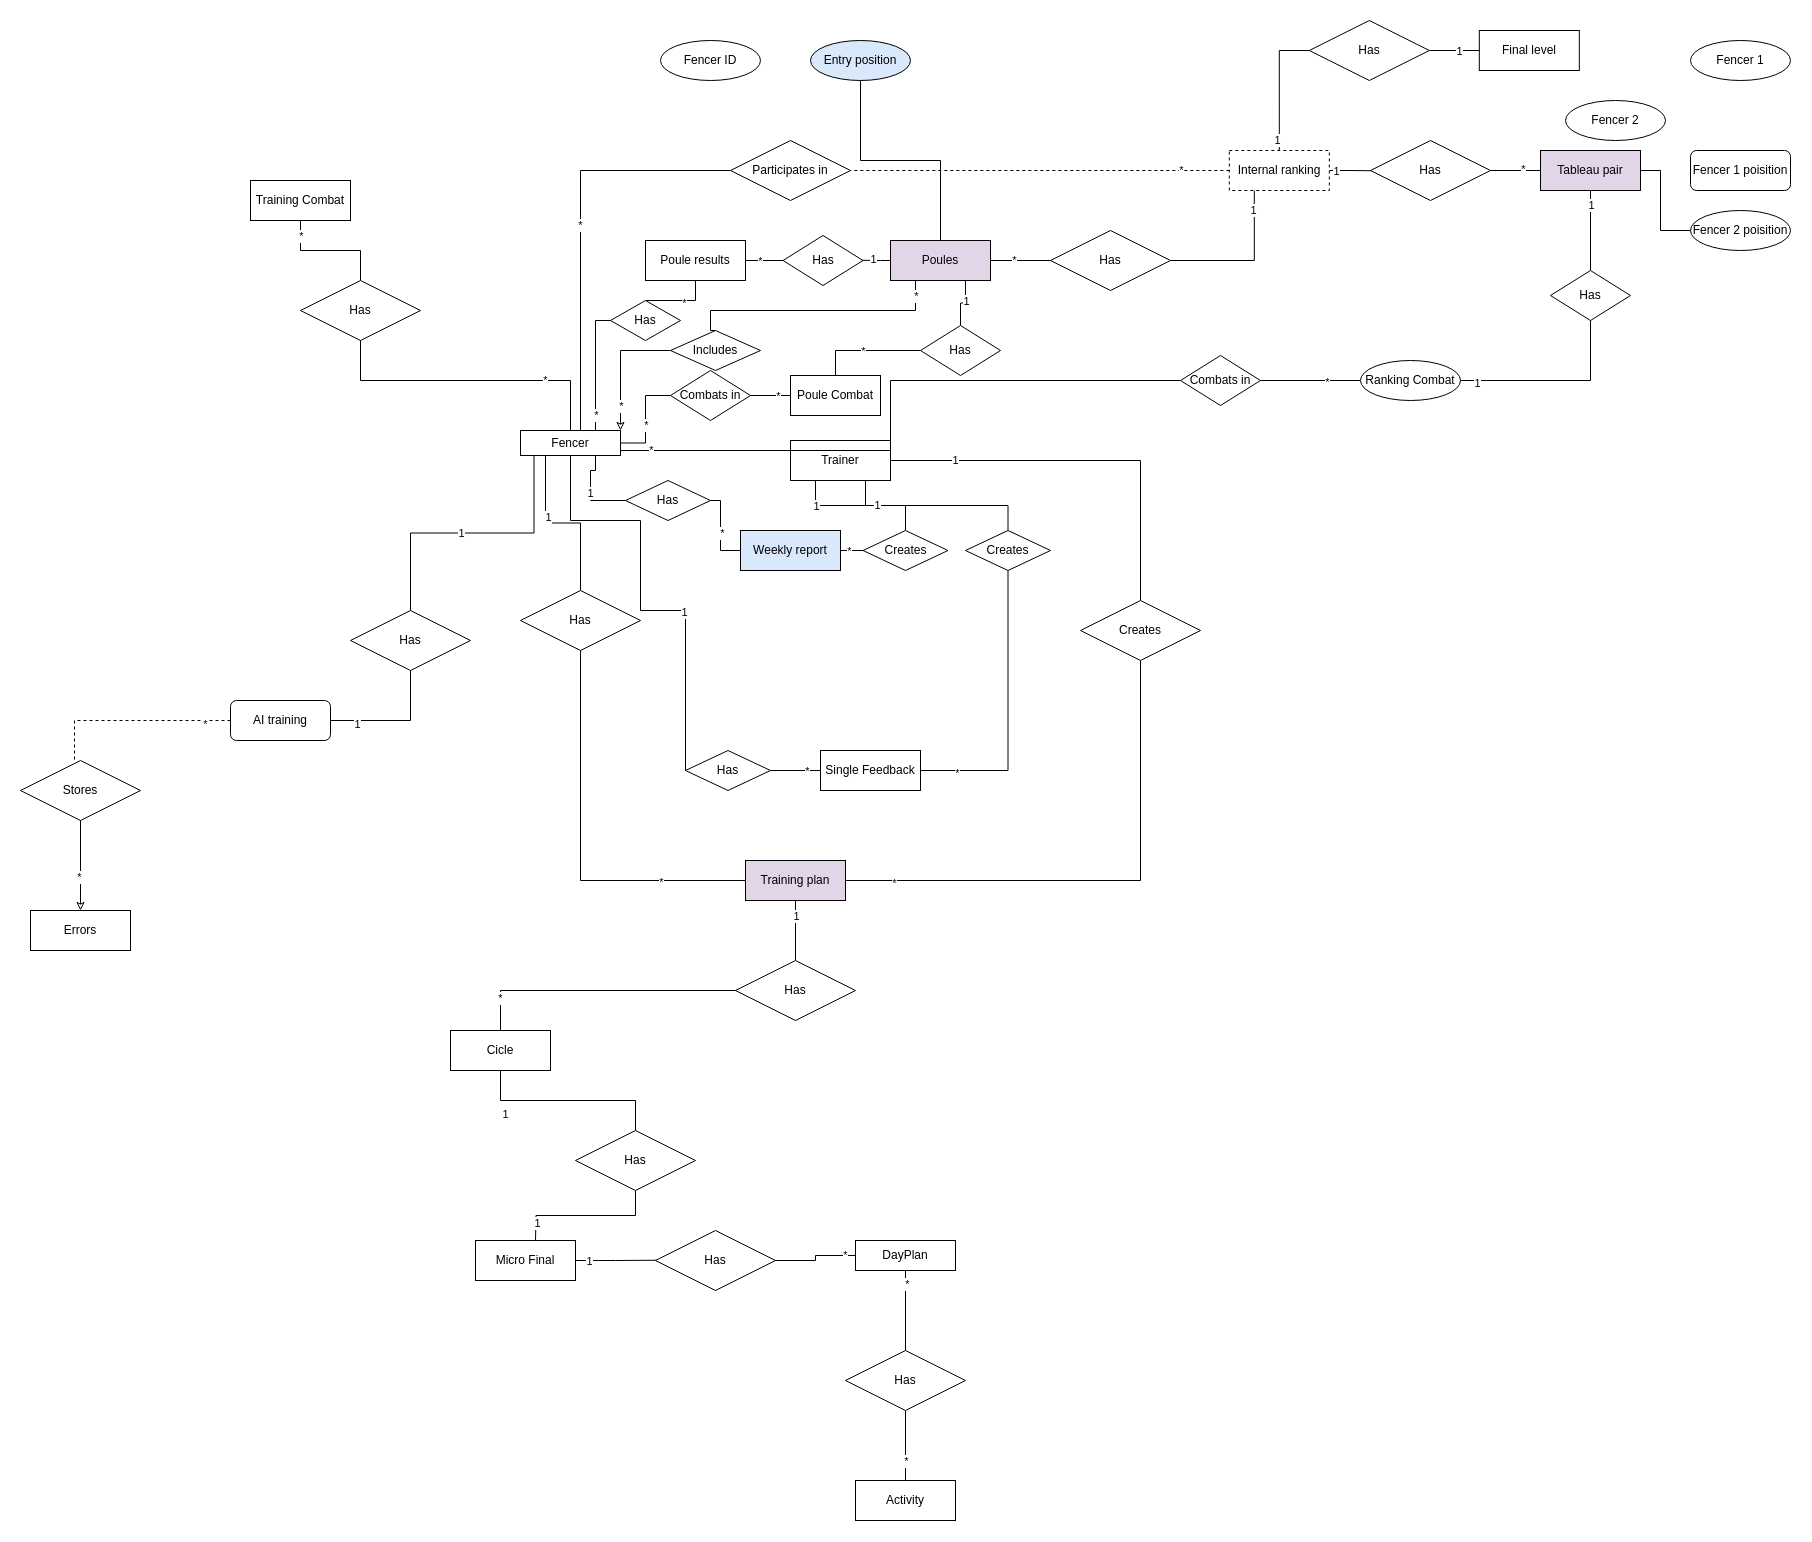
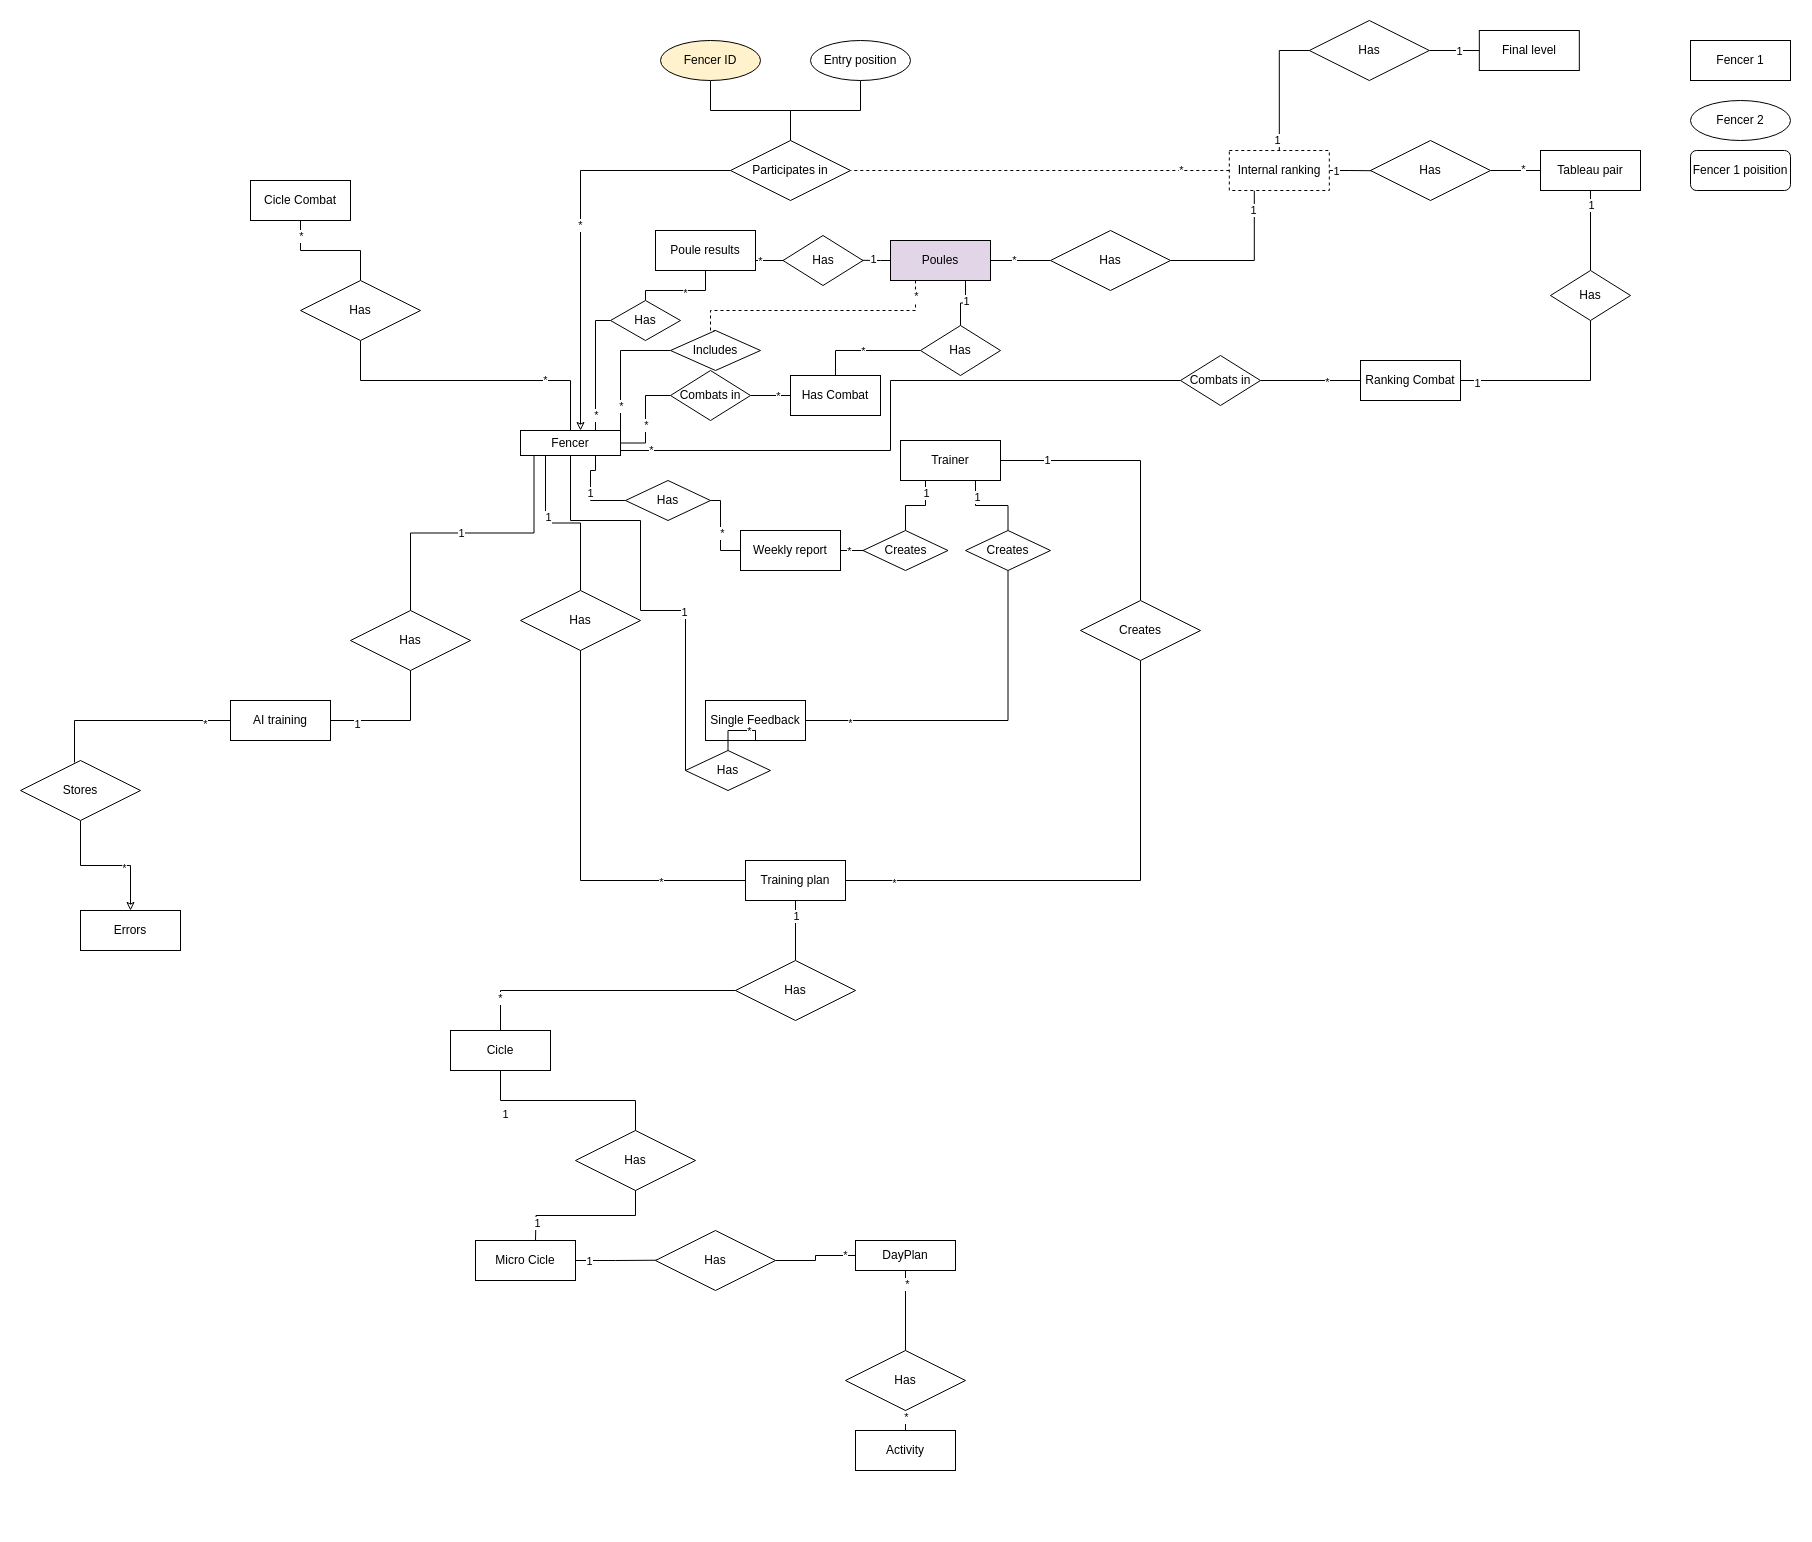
node "Fencer ID": fillcolor #ffffff -> #fff2cc
node "Entry position": fillcolor #dae8fc -> #ffffff
node "Fencer 1": shape ellipse -> rectangle
edge "Fencer ID" -- "Participates in": added
node "Fencer 2": moved (1616, 121) -> (1741, 121)
edge "Entry position" -- "Poules": now "Entry position" -- "Participates in"
node "Tableau pair": fillcolor #e1d5e7 -> #ffffff
node "Training Combat": label "Training Combat" -> "Cicle Combat"
edge "Tableau pair" -- "Fencer 2 poisition": removed
node "Fencer 2 poisition": removed
node "Poule results": moved (696, 261) -> (706, 251)
edge "Poules" -- "Includes": style solid -> dashed
node "Ranking Combat": shape ellipse -> rectangle
node "Poule Combat": label "Poule Combat" -> "Has Combat"
edge "Includes" -> "Fencer": arrowhead classic -> none
edge "Participates in" -- "Fencer": arrowhead none -> classic
node "Trainer": moved (841, 461) -> (951, 461)
node "Weekly report": fillcolor #dae8fc -> #ffffff
edge "AI training" -- "Stores": style dashed -> solid
node "AI training": shape rounded rectangle -> rectangle
node "Single Feedback": moved (871, 771) -> (756, 721)
node "Training plan": fillcolor #e1d5e7 -> #ffffff
node "Errors": moved (81, 931) -> (131, 931)
node "Micro Final": label "Micro Final" -> "Micro Cicle"
node "Activity": moved (906, 1501) -> (906, 1451)
